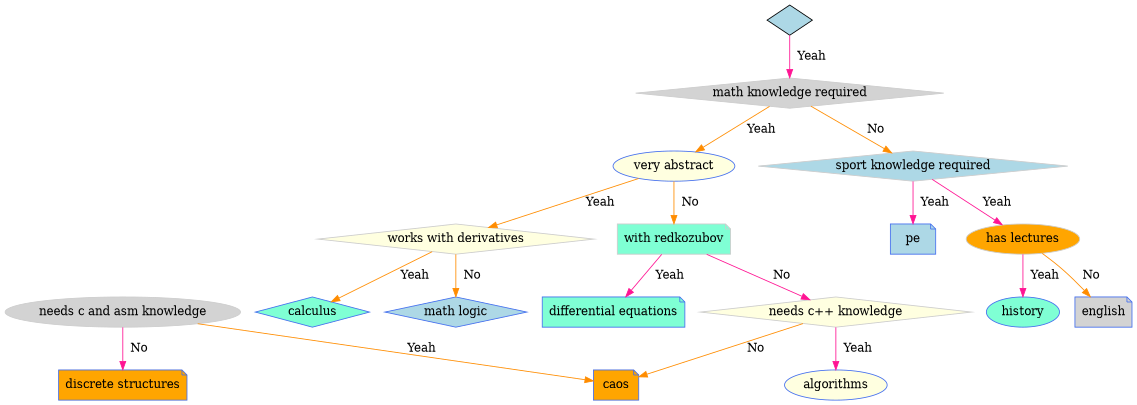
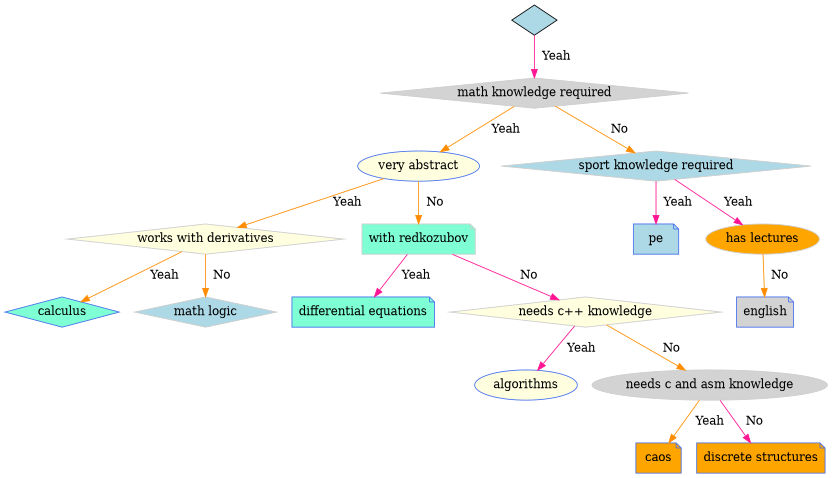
node "math logic": color royalblue2 -> gray80
node "history": removed
edge "needs c++ knowledge" -> "caos": now "needs c++ knowledge" -> "needs c and asm knowledge"
